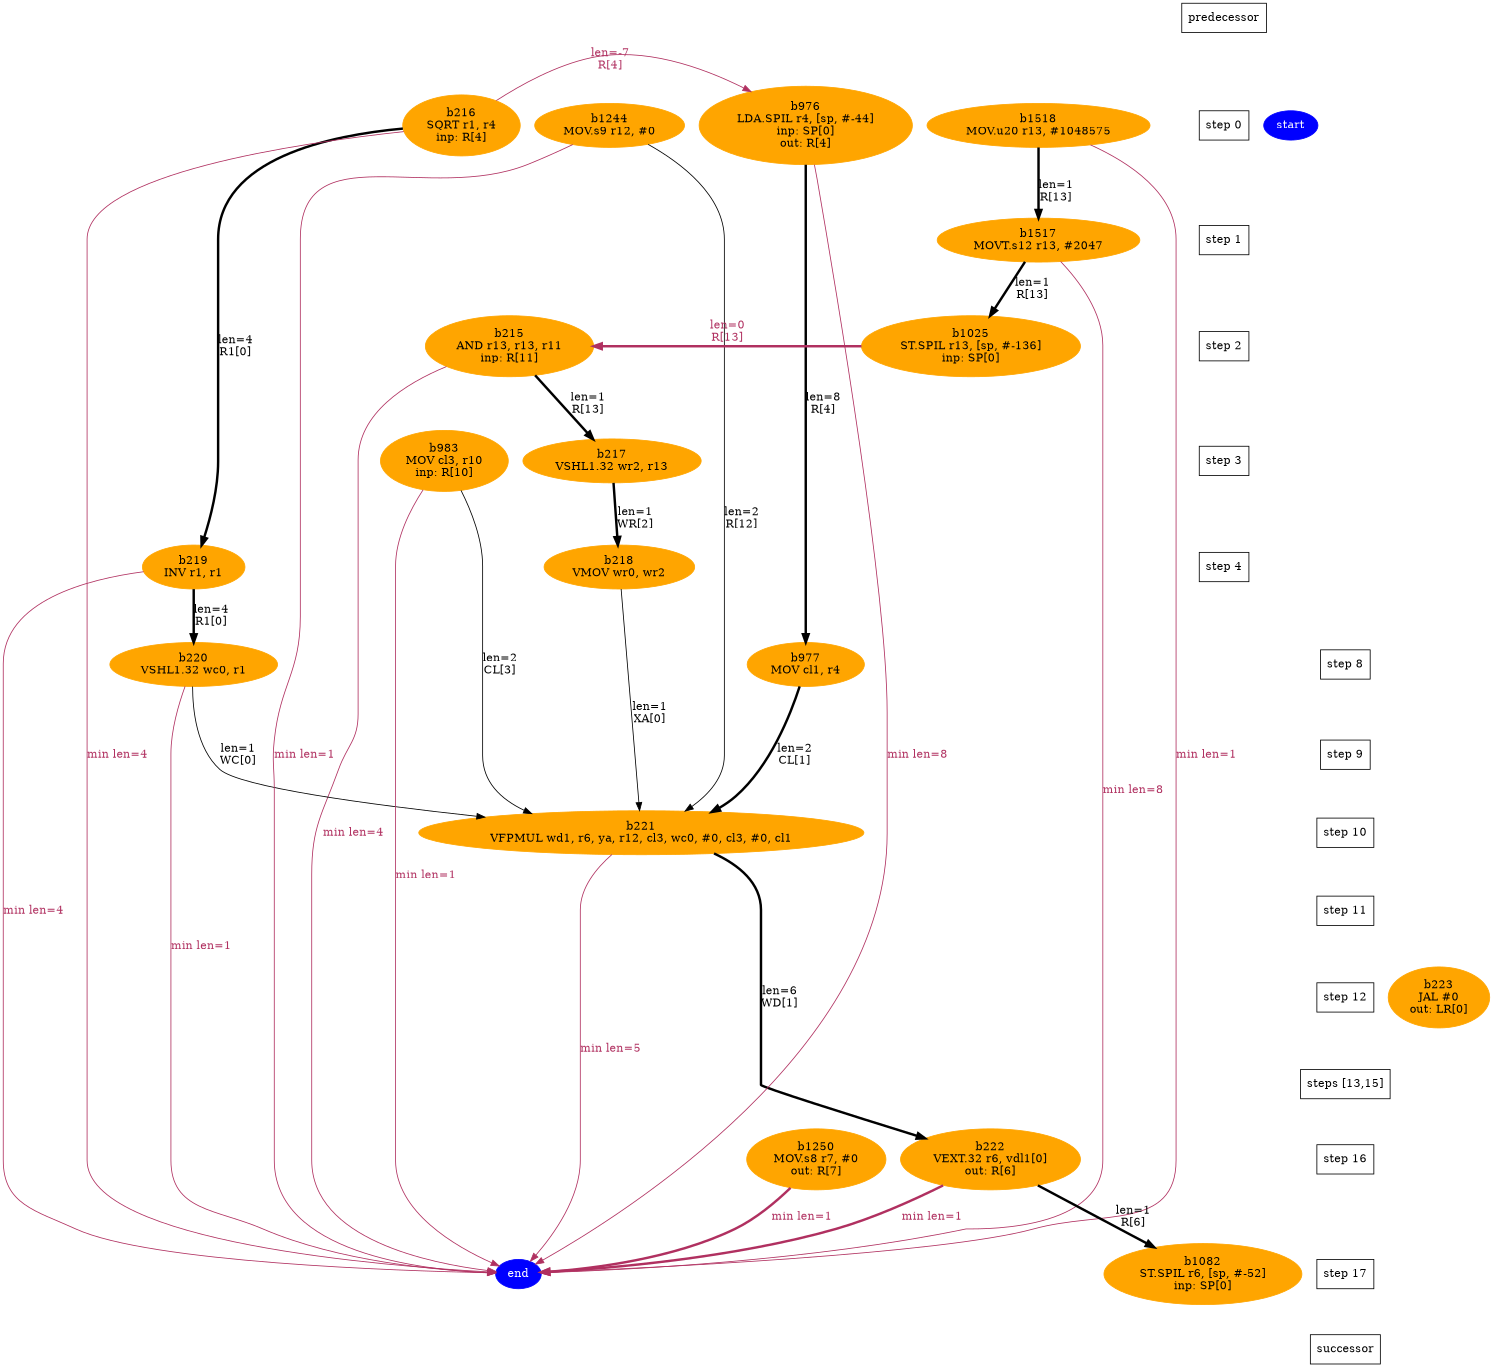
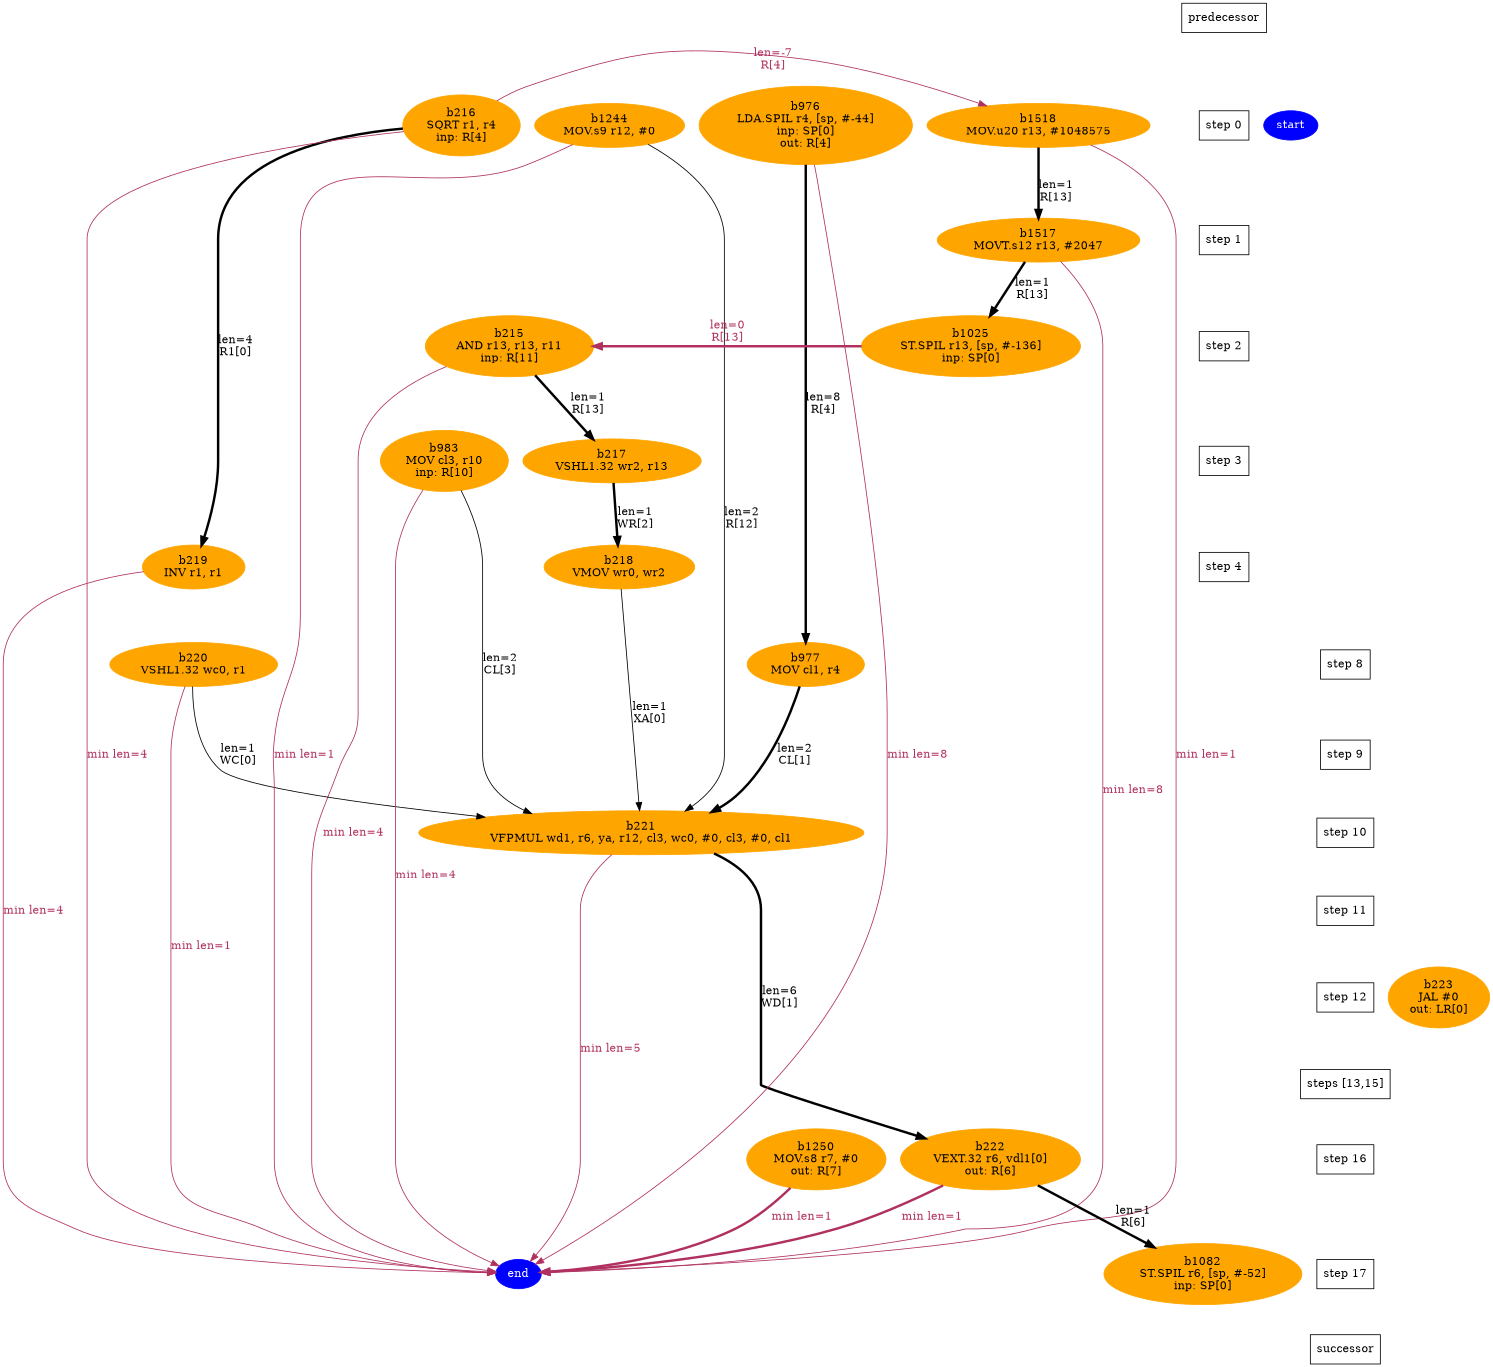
edge "b216 SQRT r1, r4 inp: R[4]" -> "b976 LDA.SPIL r4, [sp, #-44] inp: SP[0] out: R[4]": now "b216 SQRT r1, r4 inp: R[4]" -> "b1518 MOV.u20 r13, #1048575"
edge "b219 INV r1, r1" -> "b220 VSHL1.32 wc0, r1": removed, label "len=4 R1[0]"
edge "b983 MOV cl3, r10 inp: R[10]" -> "end": label "min len=1" -> "min len=4"
